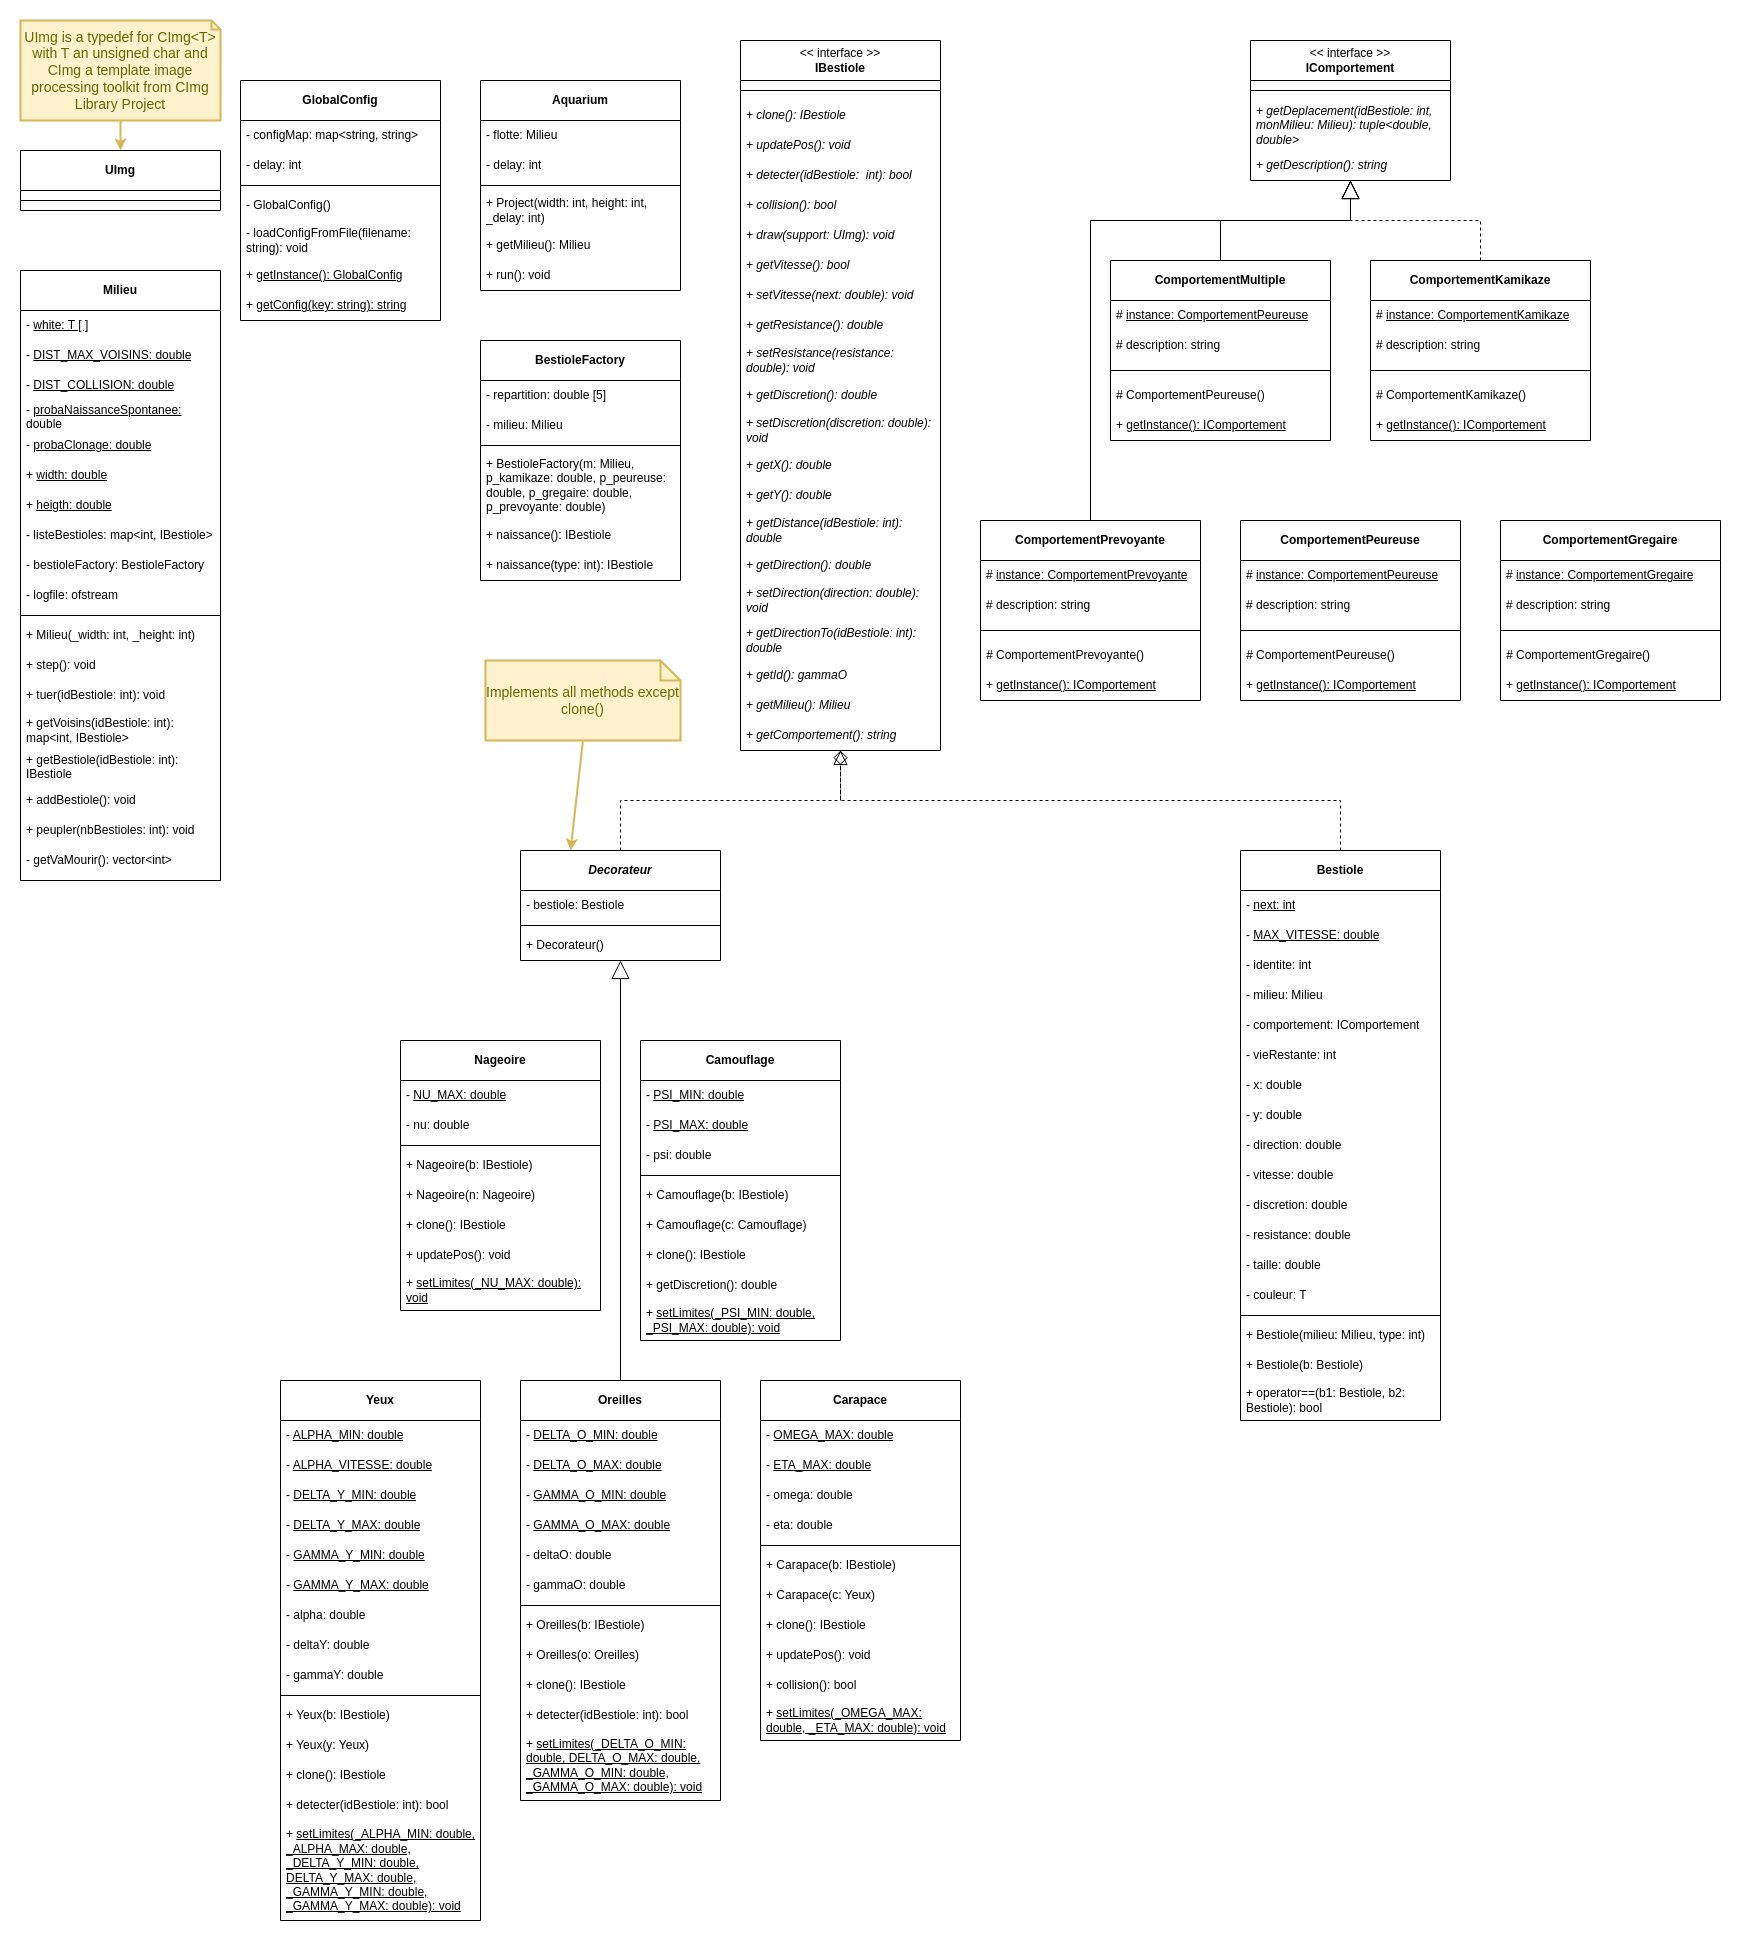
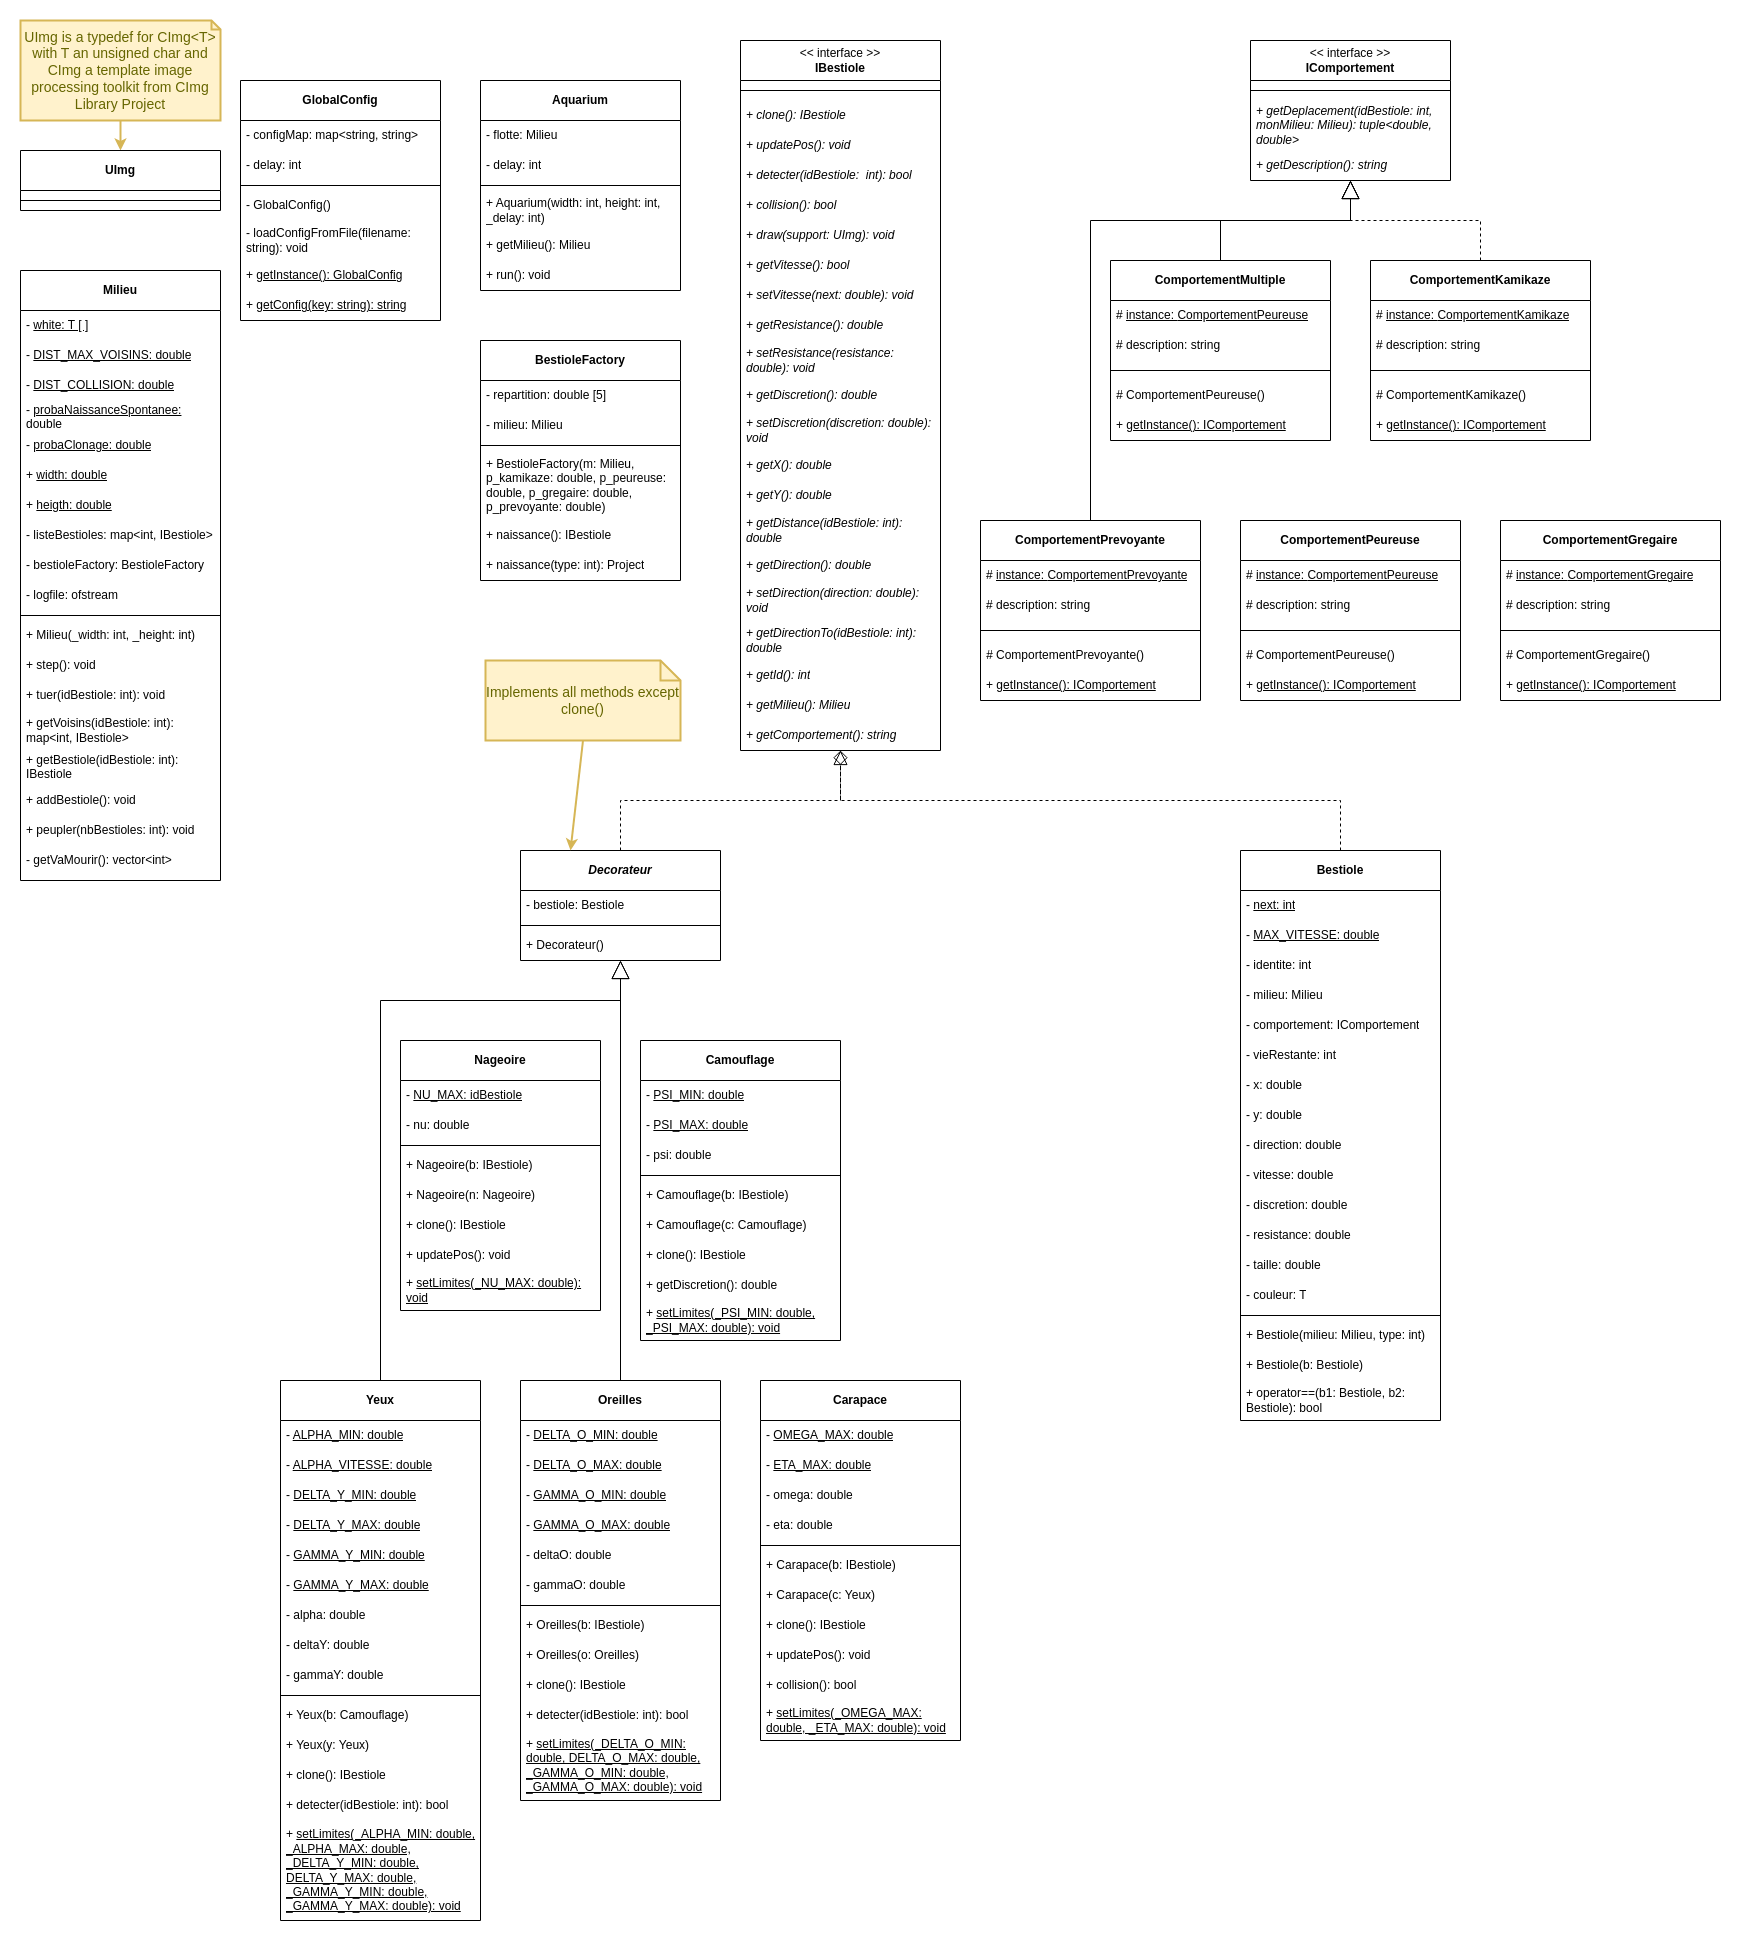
node "+ Project(width: int, height: int, _delay: int)": label "+ Project(width: int, height: int, _delay: int)" -> "+ Aquarium(width: int, height: int, _delay: int)"
node "+ naissance(type: int): IBestiole": label "+ naissance(type: int): IBestiole" -> "+ naissance(type: int): Project"
node "+ getId(): gammaO": label "+ getId(): gammaO" -> "+ getId(): int"
edge "Yeux" -> "Decorateur": added
node "- NU_MAX: double": label "- NU_MAX: double" -> "- NU_MAX: idBestiole"
node "+ Yeux(b: IBestiole)": label "+ Yeux(b: IBestiole)" -> "+ Yeux(b: Camouflage)"
